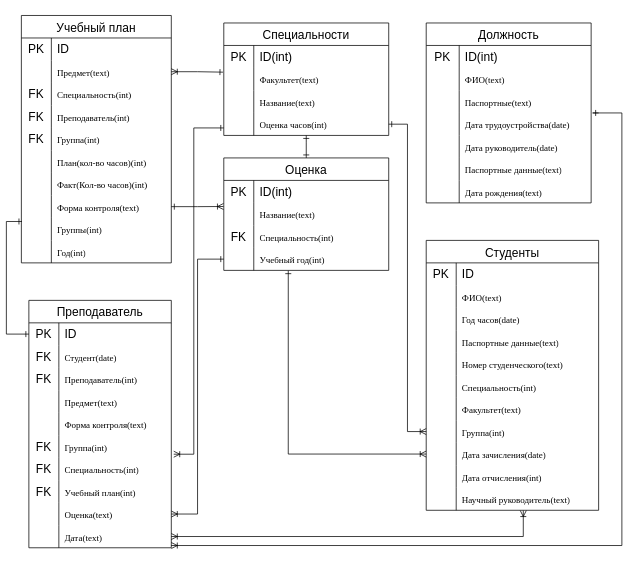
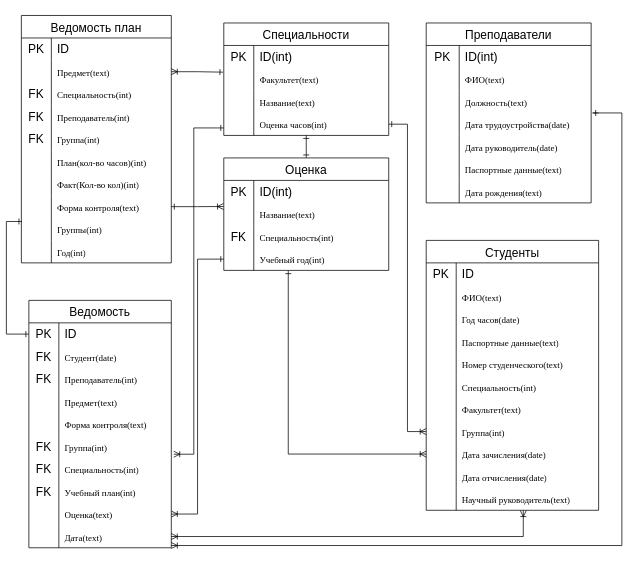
node "Учебный план": label "Учебный план" -> "Ведомость план"
node "Должность": label "Должность" -> "Преподаватели"
node "Паспортные(text)": label "Паспортные(text)" -> "Должность(text)"
node "Факт(Кол-во часов)(int)": label "Факт(Кол-во часов)(int)" -> "Факт(Кол-во кол)(int)"
node "Преподаватель": label "Преподаватель" -> "Ведомость"
node "Дата отчисления(int)": label "Дата отчисления(int)" -> "Дата отчисления(date)"
